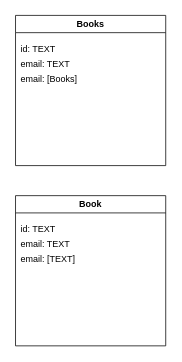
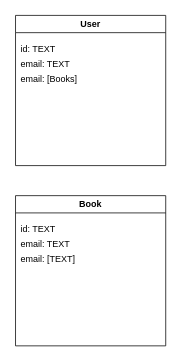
node "Books": label "Books" -> "User"
